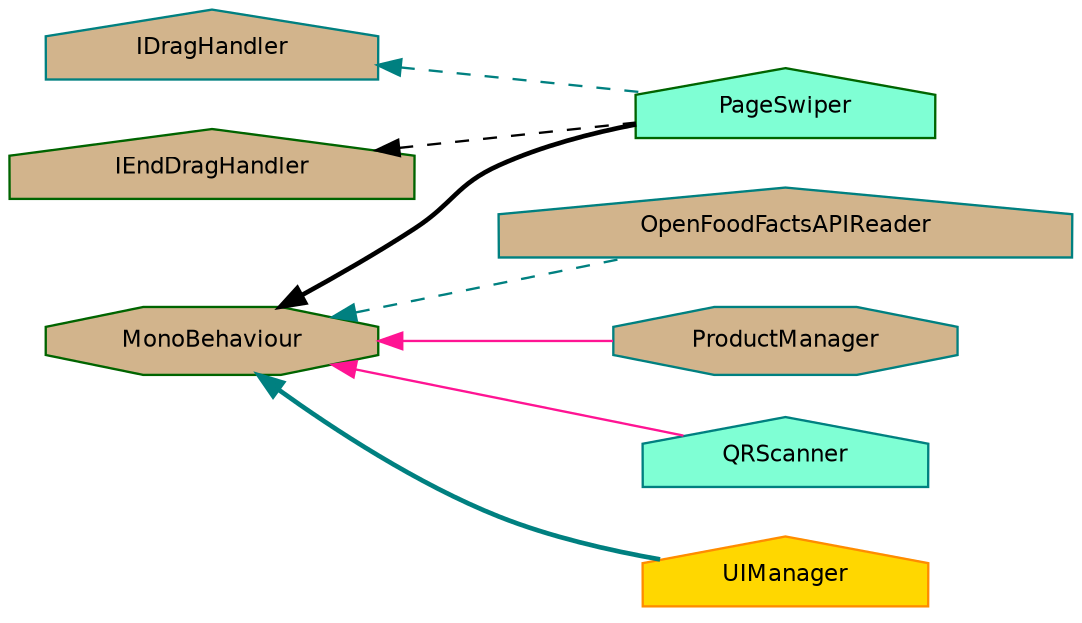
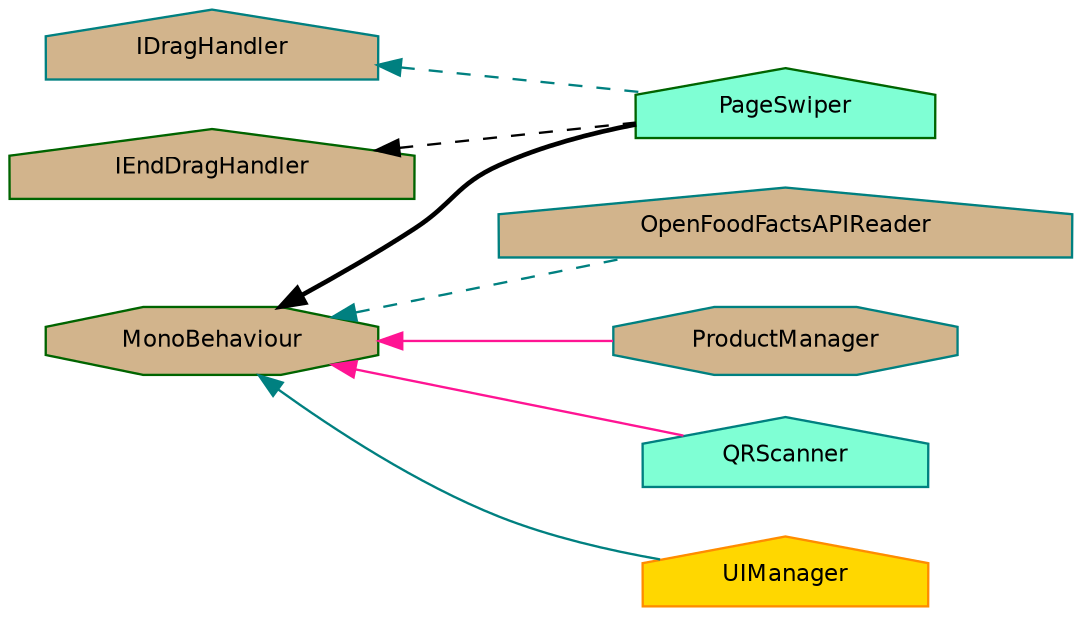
edge "UIManager" -> "MonoBehaviour": style bold -> solid
